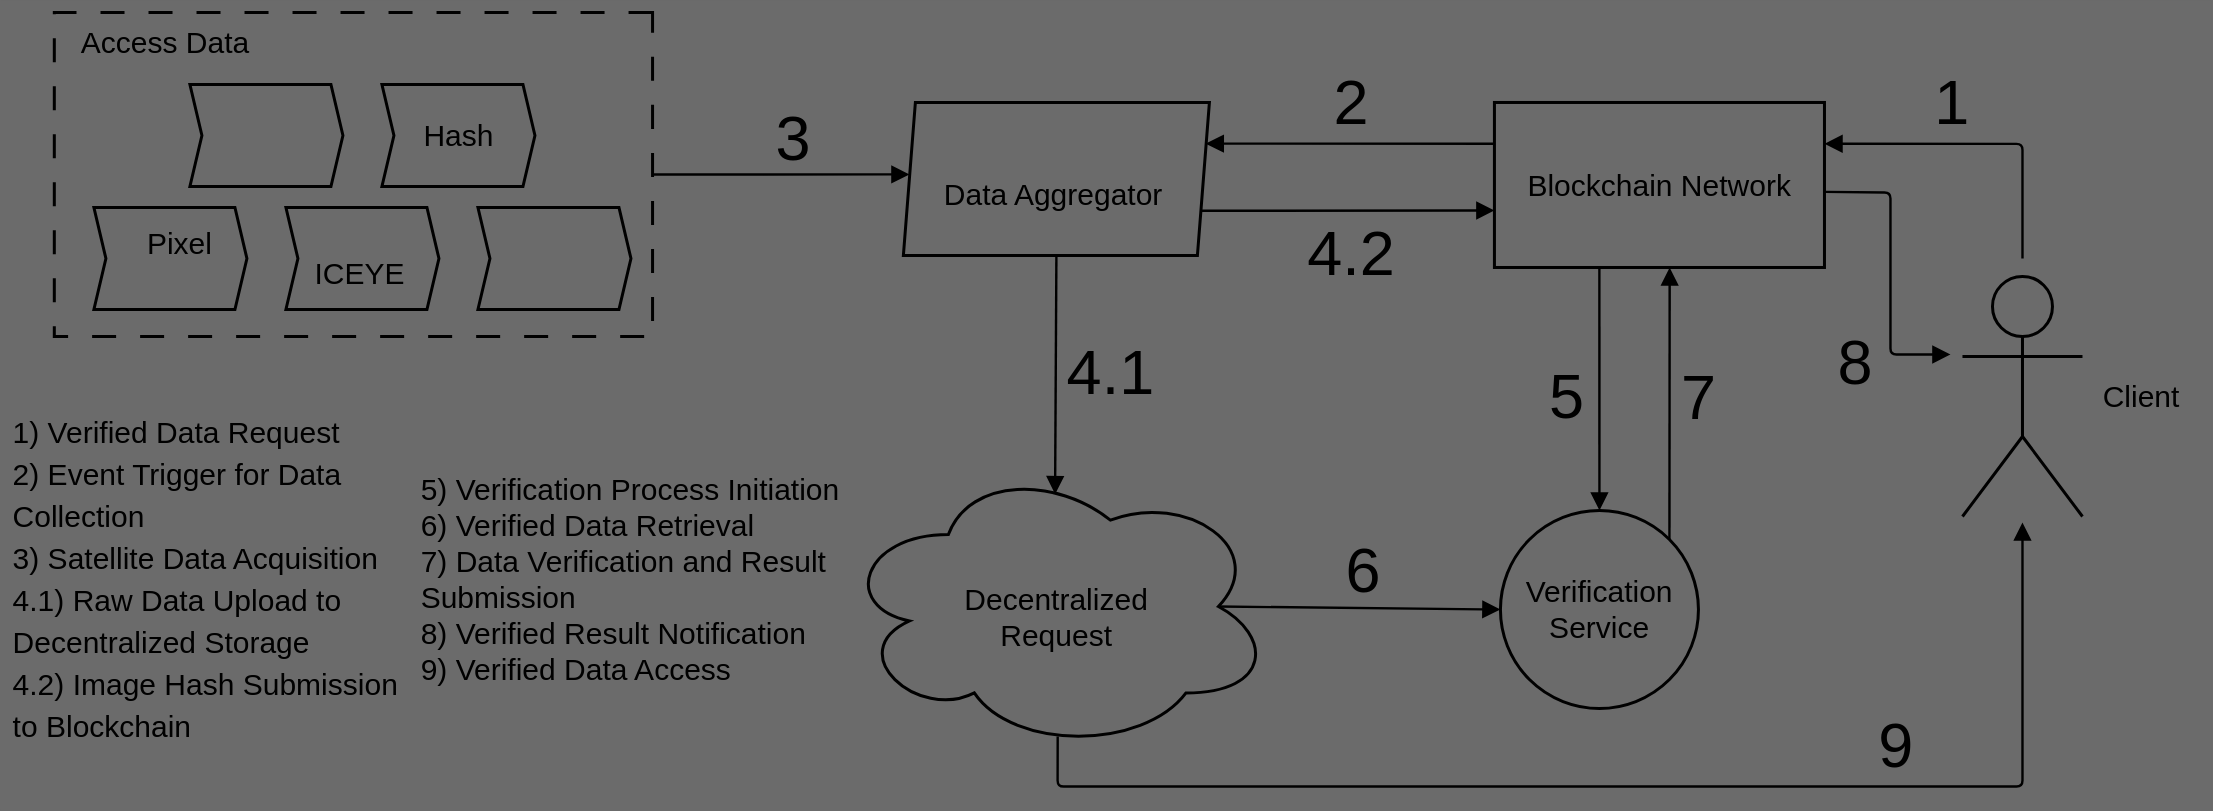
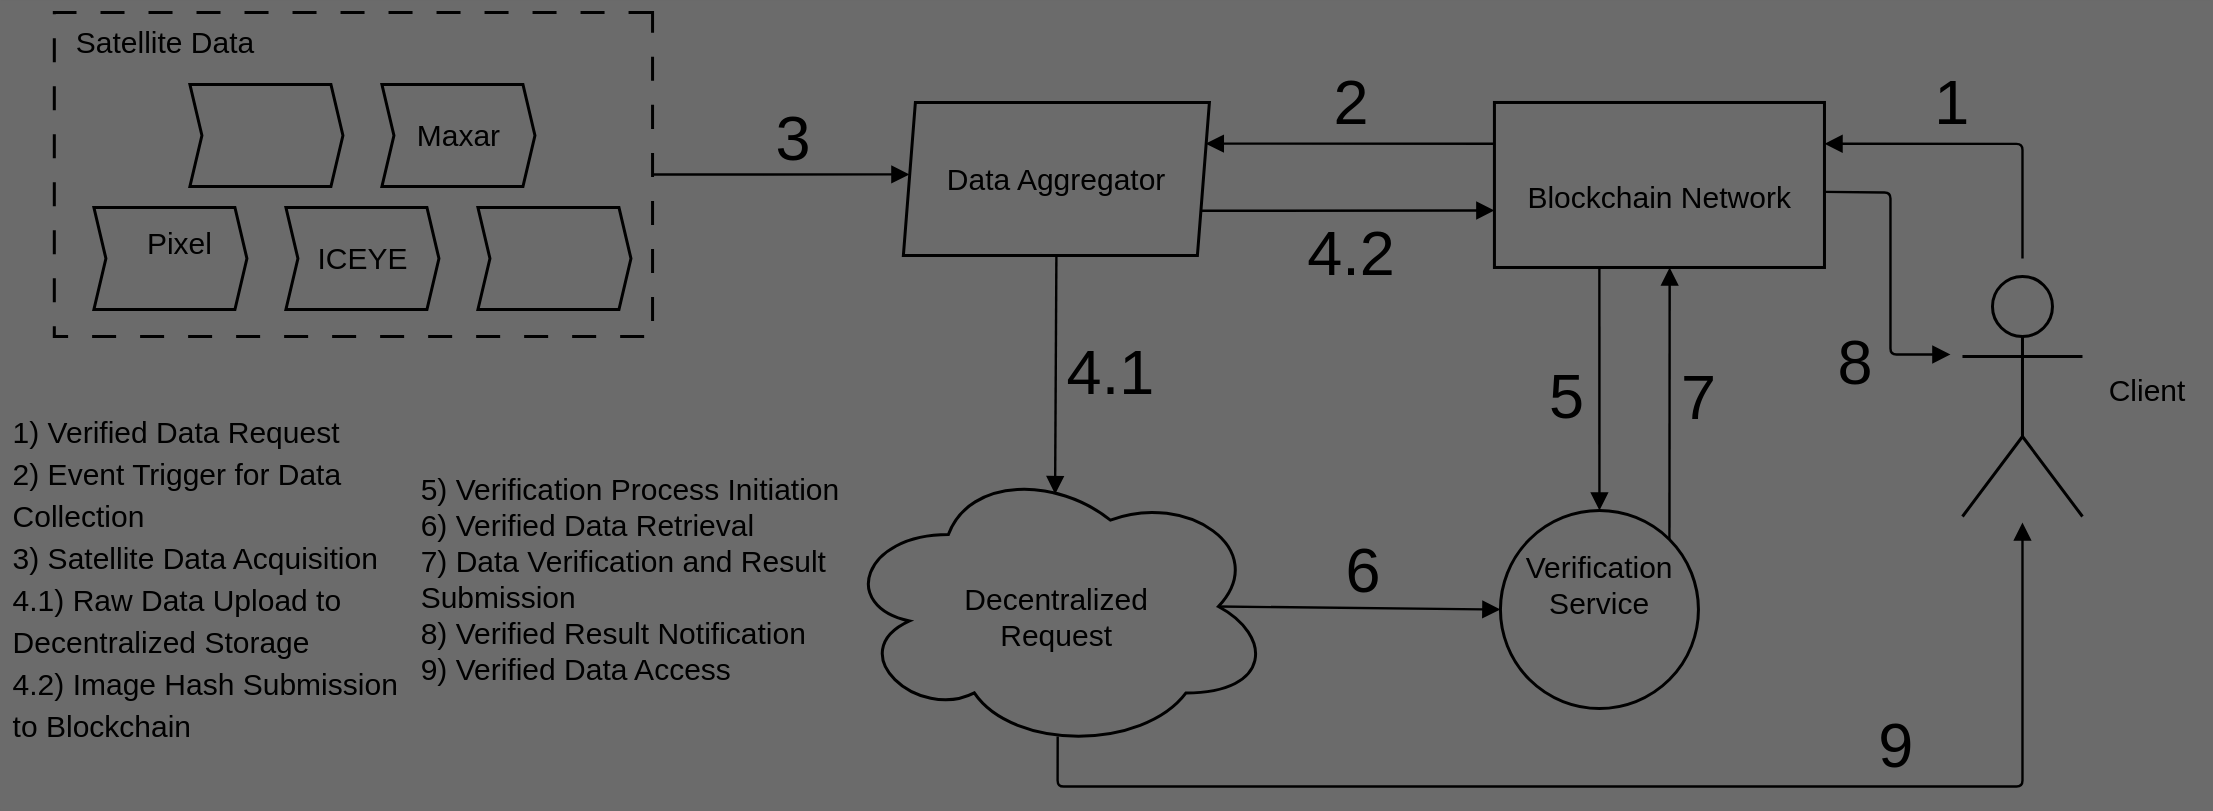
node "Access Data": label "Access Data" -> "Satellite Data"
node "Hash": label "Hash" -> "Maxar"
node "Blockchain Network": moved (1659, 185) -> (1659, 197)
node "Data Aggregator": moved (1053, 194) -> (1056, 179)
node "ICEYE": moved (359, 273) -> (362, 258)
node "Client": moved (2141, 396) -> (2147, 390)
node "Verification Service": moved (1599, 609) -> (1599, 585)
